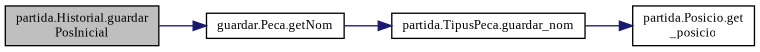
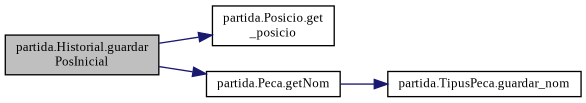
node "guardar.Peca.getNom": label "guardar.Peca.getNom" -> "partida.Peca.getNom"
edge "partida.TipusPeca.guardar_nom" -> "partida.Posicio.get _posicio": now "partida.Historial.guardar PosInicial" -> "partida.Posicio.get _posicio"
